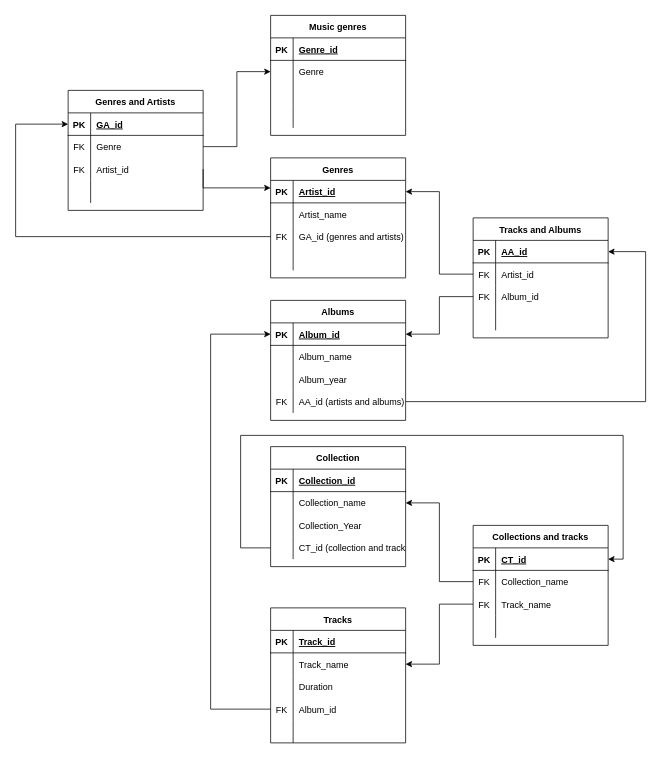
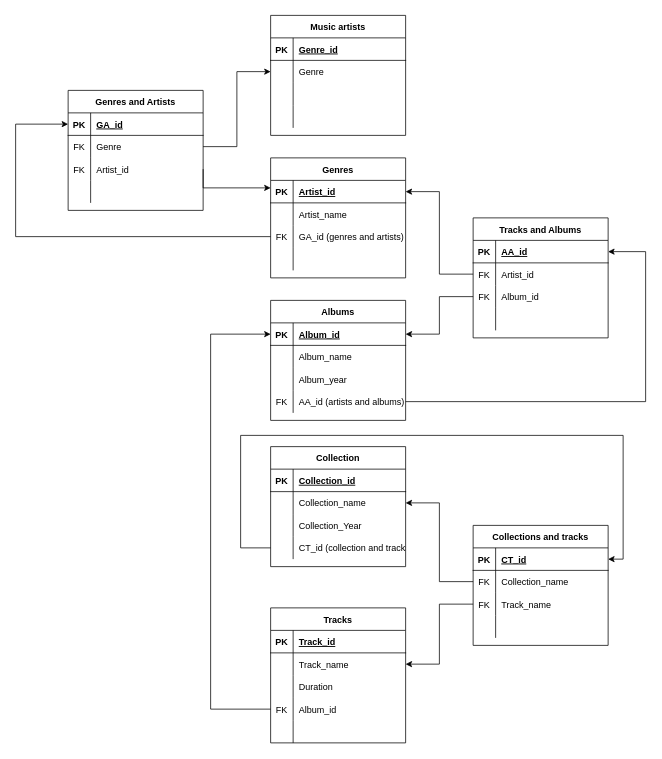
node "Music genres": label "Music genres" -> "Music artists"
